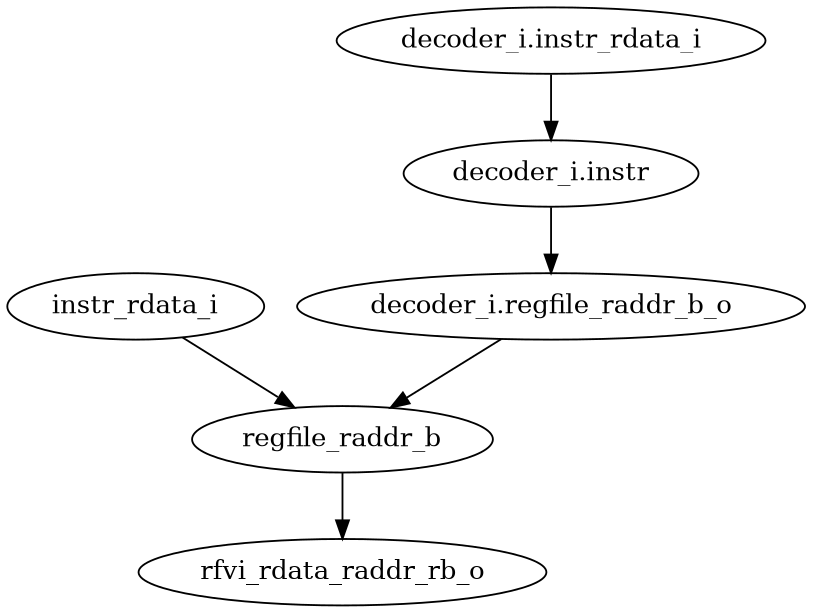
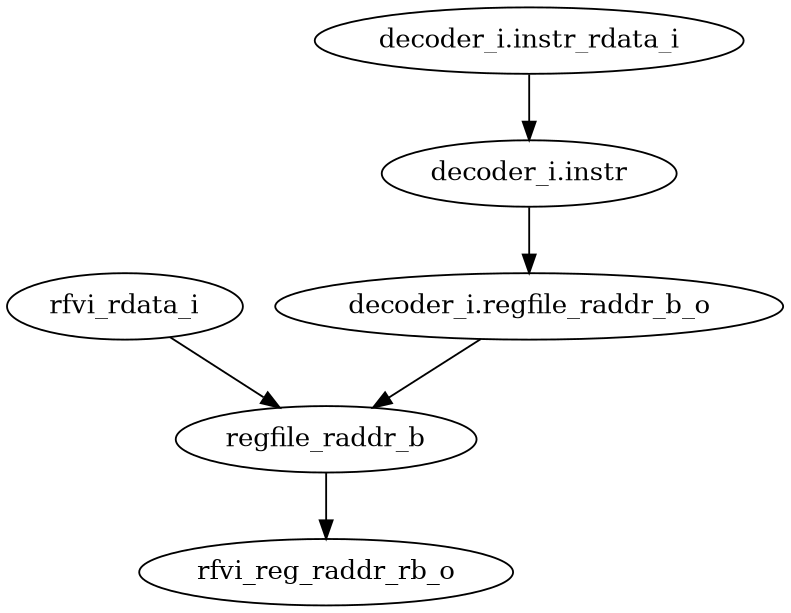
node "instr_rdata_i": label "instr_rdata_i" -> "rfvi_rdata_i"
node "rfvi_rdata_raddr_rb_o": label "rfvi_rdata_raddr_rb_o" -> "rfvi_reg_raddr_rb_o"
